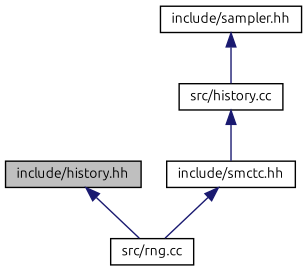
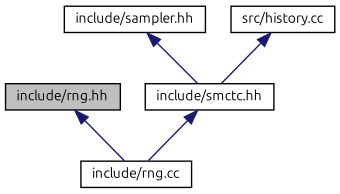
edge "src/history.cc" -> "include/sampler.hh": now "include/smctc.hh" -> "include/sampler.hh"
node "include/history.hh": label "include/history.hh" -> "include/rng.hh"
node "src/rng.cc": label "src/rng.cc" -> "include/rng.cc"
